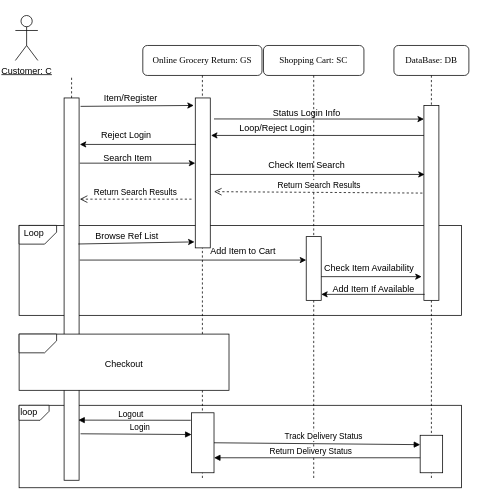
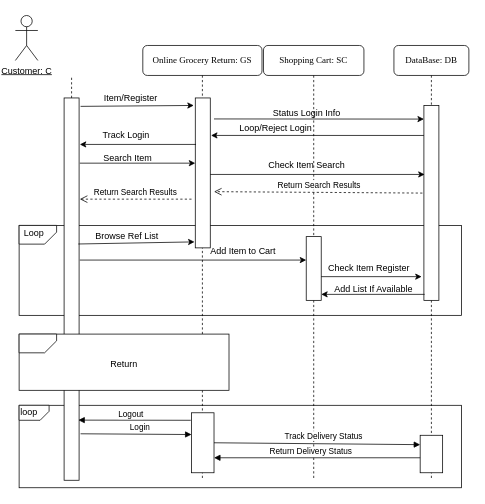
node "Reject Login": label "Reject Login" -> "Track Login"
node "Check Item Availability": label "Check Item Availability" -> "Check Item Register"
node "Add Item If Available": label "Add Item If Available" -> "Add List If Available"
node "Checkout": label "Checkout" -> "Return"
